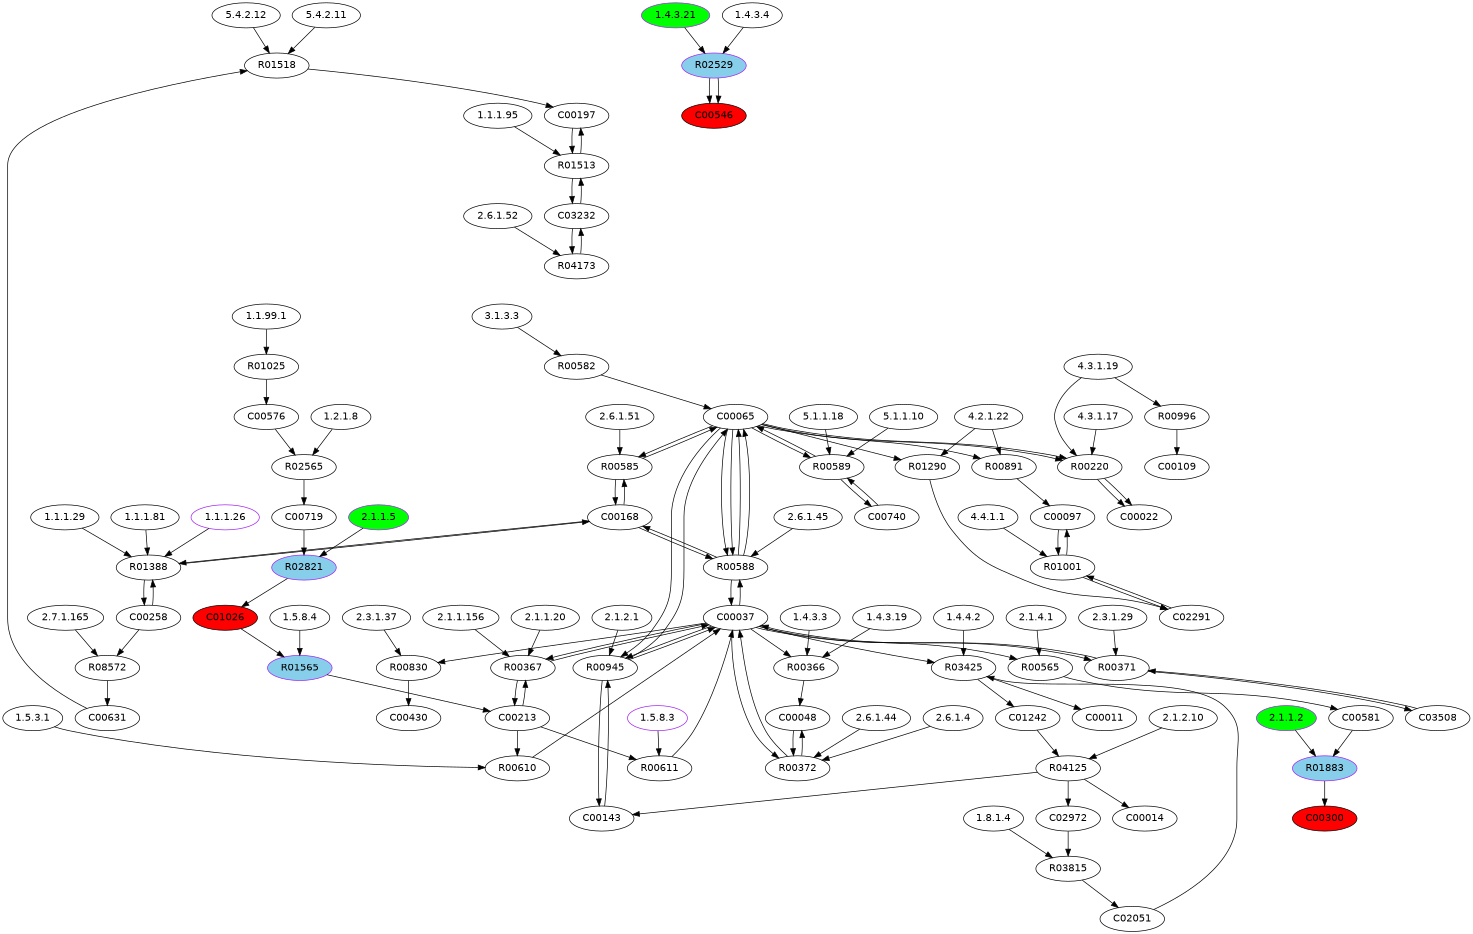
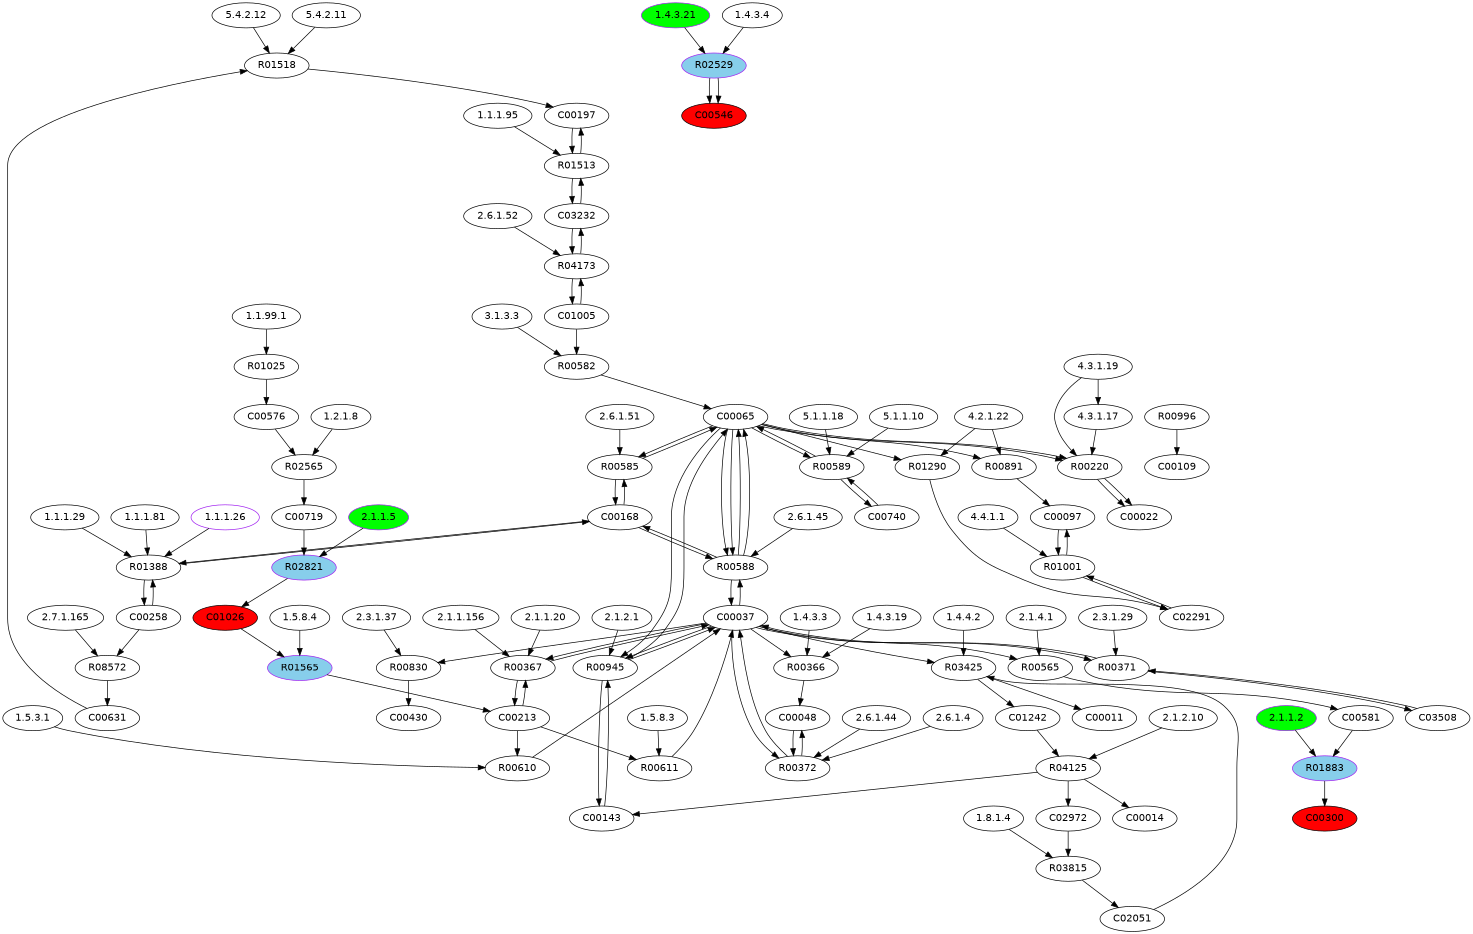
node "C01005": added
edge "4.3.1.19" -> "R00996": now "4.3.1.19" -> "4.3.1.17"
node "1.5.8.3": color purple -> black
